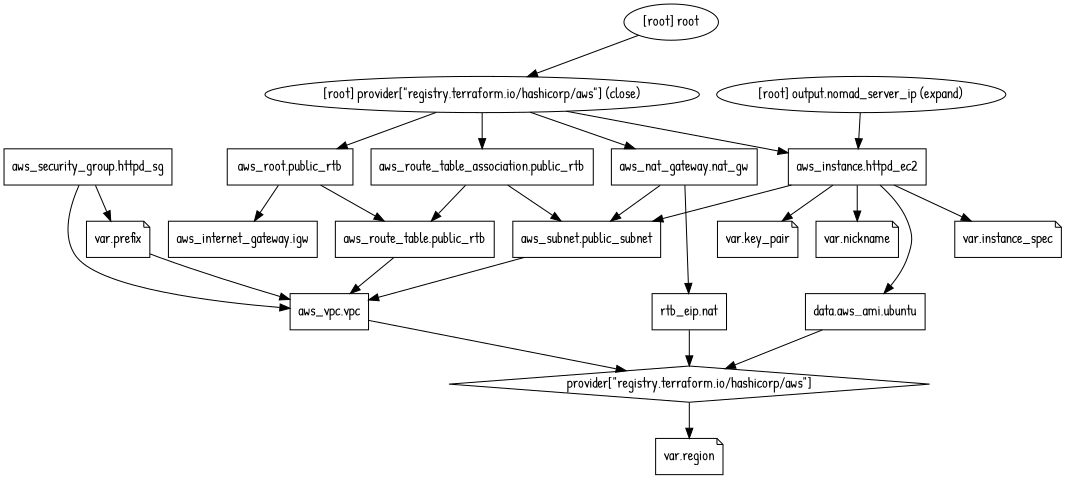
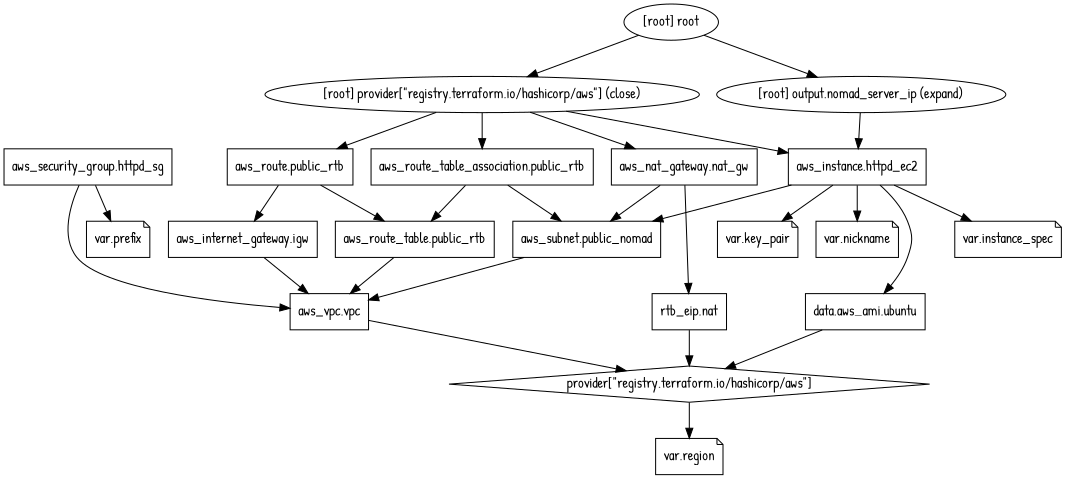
edge "[root] root" -> "[root] output.nomad_server_ip (expand)": added
node "aws_root.public_rtb": label "aws_root.public_rtb" -> "aws_route.public_rtb"
node "aws_subnet.public_subnet": label "aws_subnet.public_subnet" -> "aws_subnet.public_nomad"
edge "var.prefix" -> "aws_vpc.vpc": now "aws_internet_gateway.igw" -> "aws_vpc.vpc"
